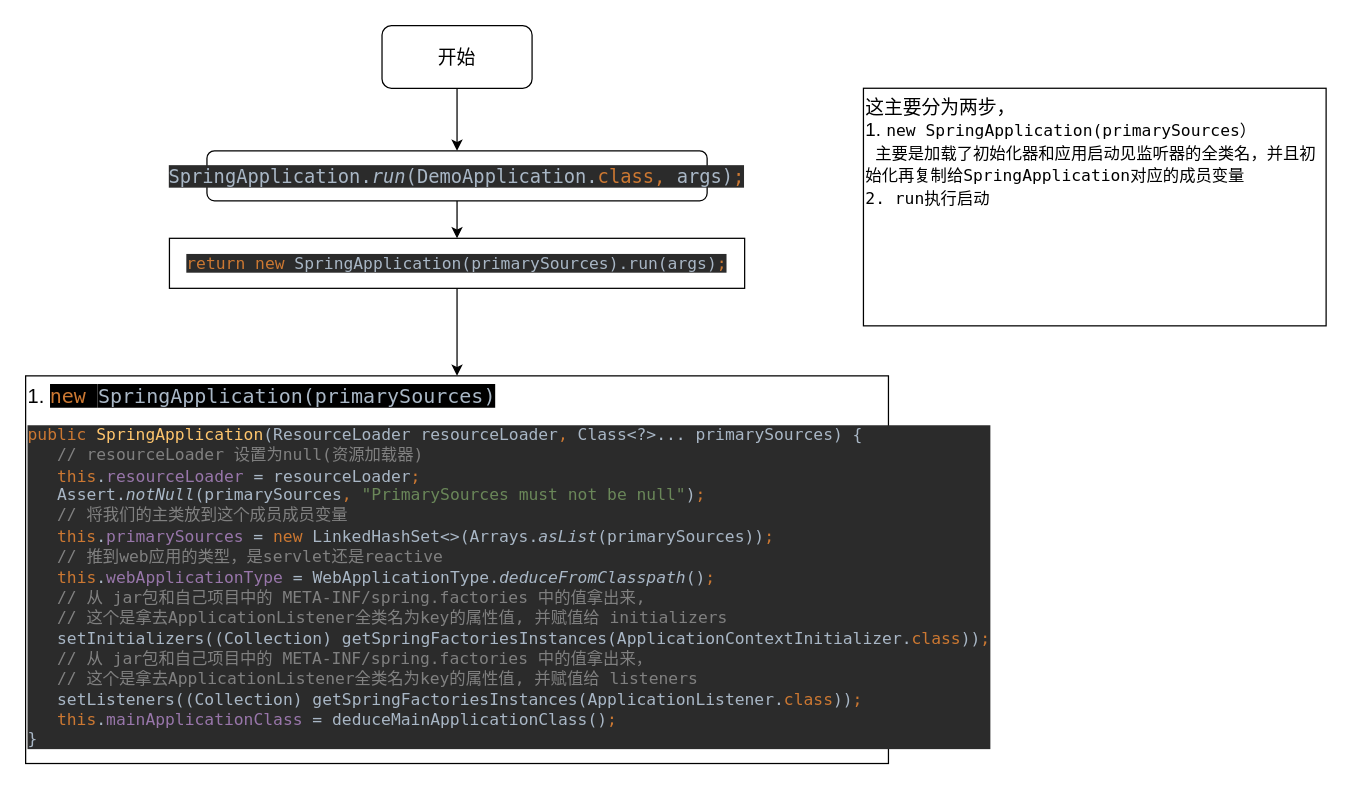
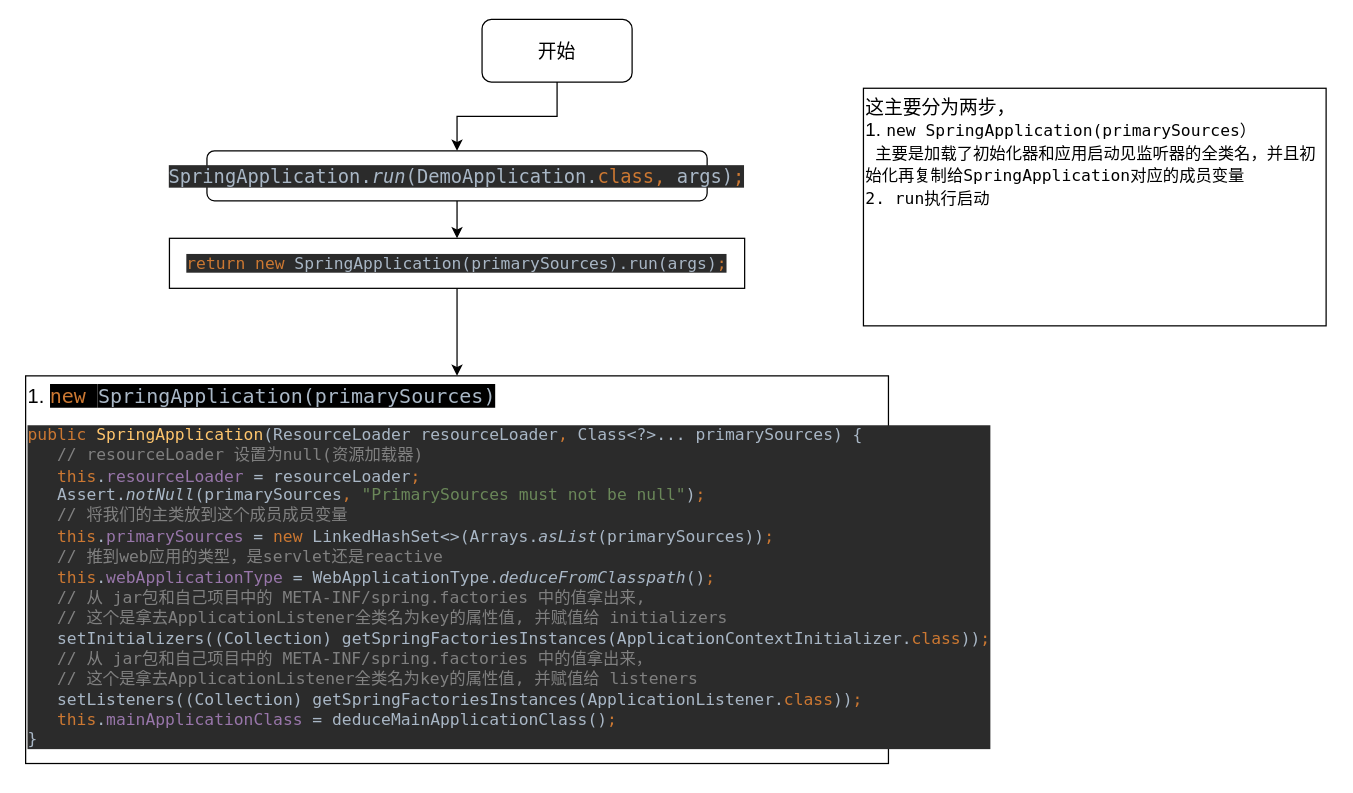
node "开始": moved (457, 57) -> (557, 51)
